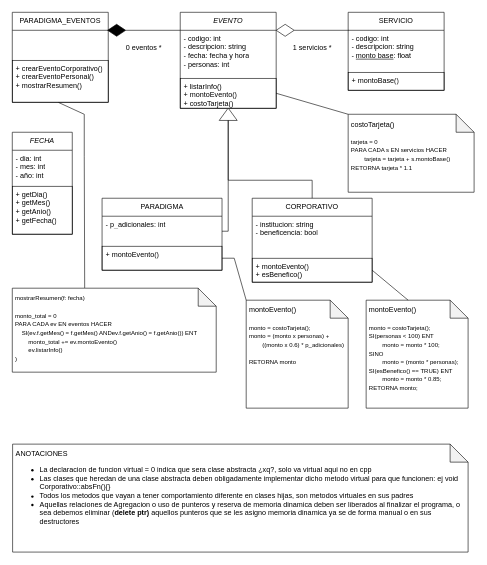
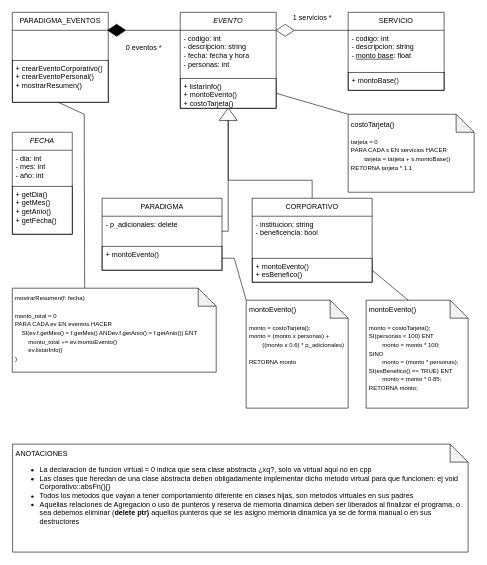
node "1 servicios *": moved (312, 48) -> (312, 18)
node "- p_adicionales: int": label "- p_adicionales: int" -> "- p_adicionales: delete"
